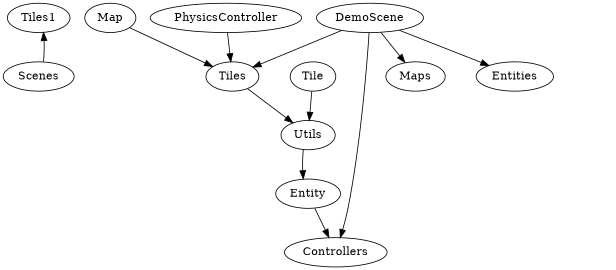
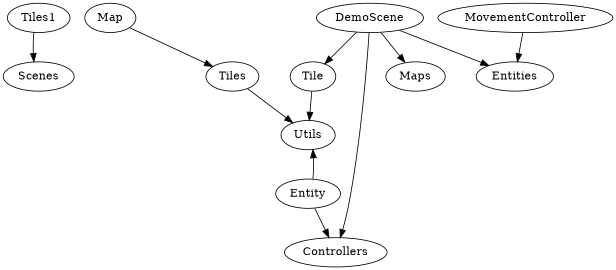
node "PhysicsController": removed
node "MovementController": added
edge "DemoScene" -> "Tiles": now "DemoScene" -> "Tile"
edge "Scenes" -> "Tiles1": reversed
edge "Utils" -> "Entity": reversed
